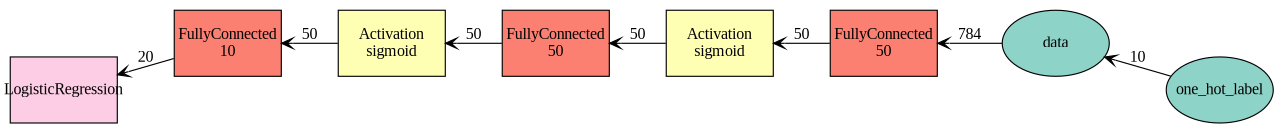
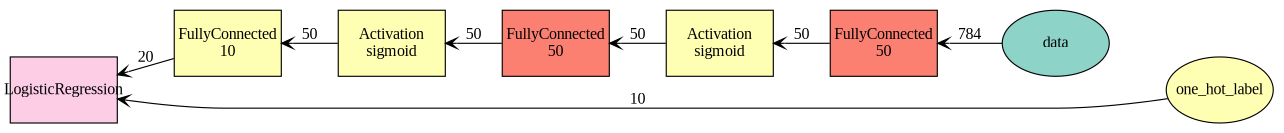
node "FullyConnected 10": fillcolor #fb8072 -> #ffffb3
edge "one_hot_label" -> "data": now "one_hot_label" -> "LogisticRegression"
node "one_hot_label": fillcolor #8dd3c7 -> #ffffb3
